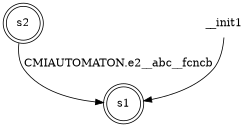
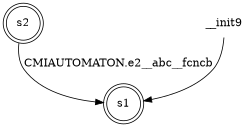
node "__init1": label "__init1" -> "__init9"
